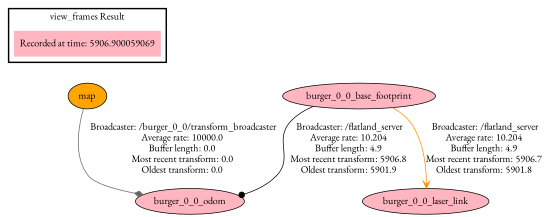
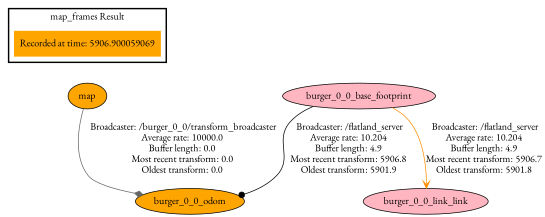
cluster "view_frames Result": label "view_frames Result" -> "map_frames Result"
node "Recorded at time: 5906.900059069": fillcolor lightpink -> orange
node "burger_0_0_odom": fillcolor lightpink -> orange
node "burger_0_0_laser_link": label "burger_0_0_laser_link" -> "burger_0_0_link_link"
